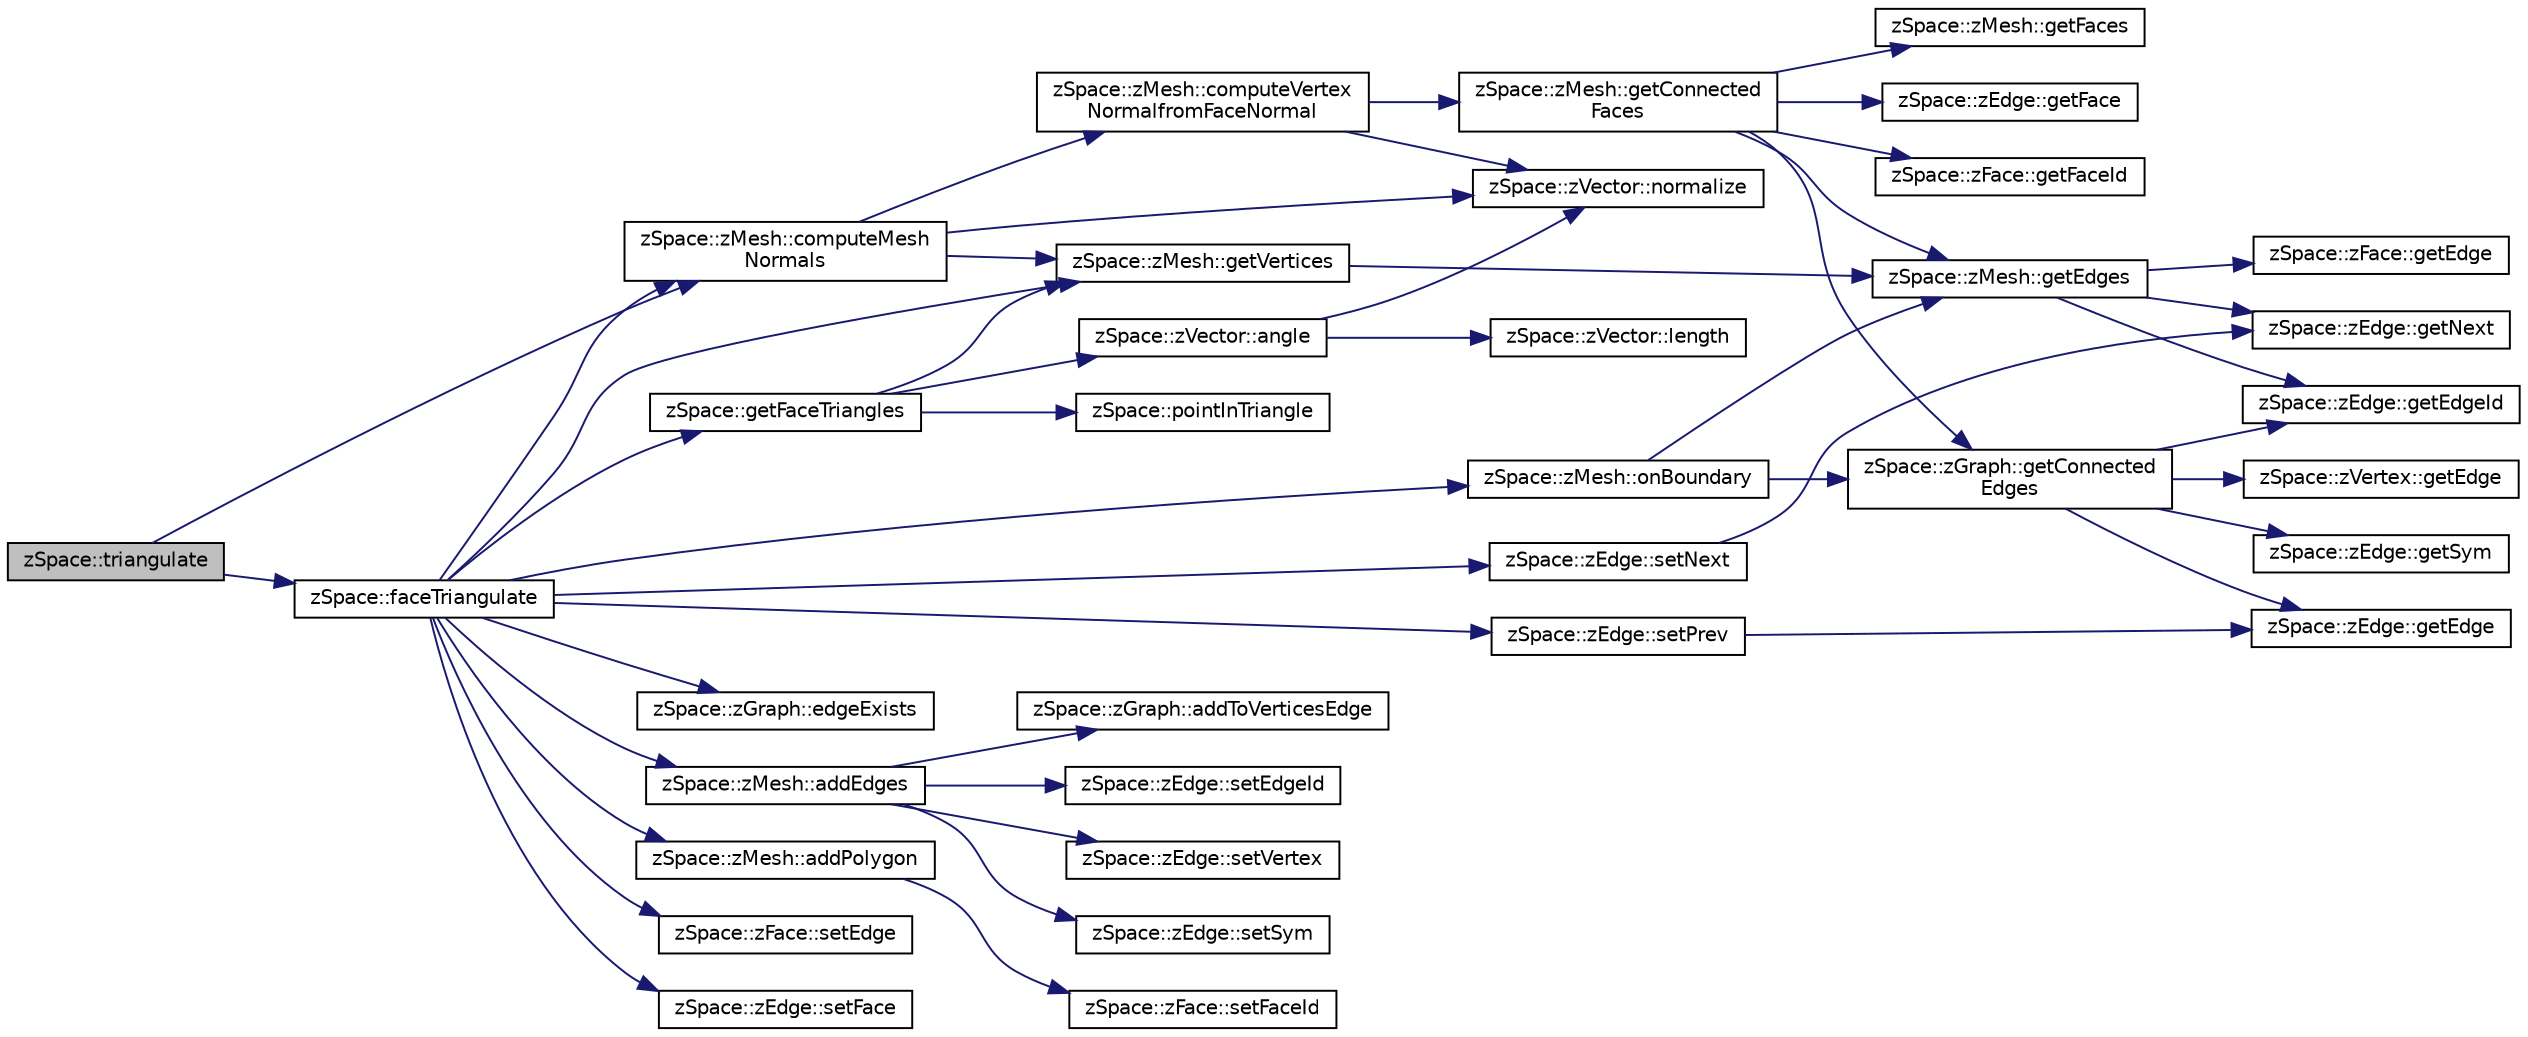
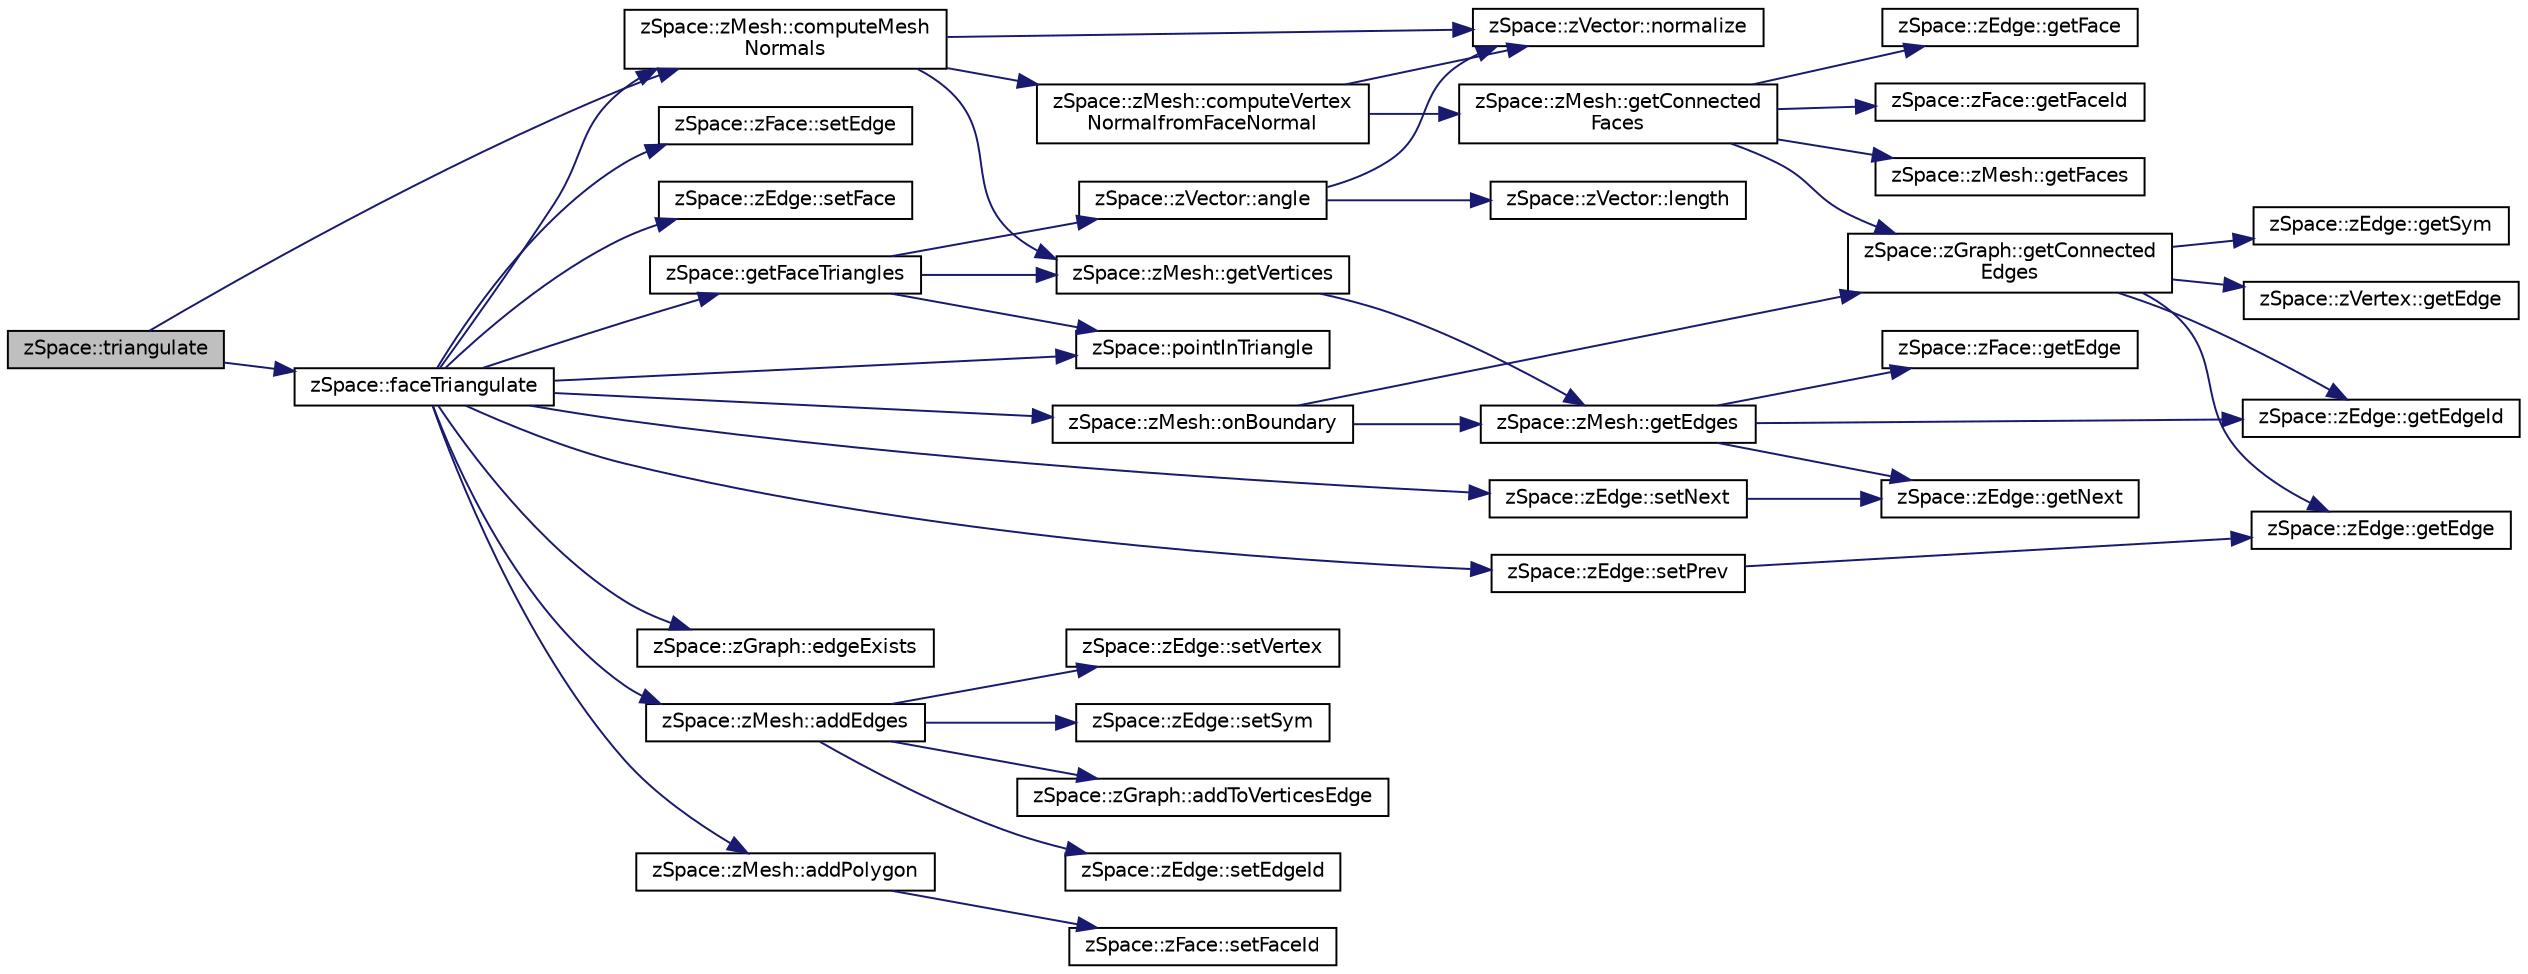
edge "zSpace::zMesh::getConnected Faces" -> "zSpace::zMesh::getEdges": removed
edge "zSpace::faceTriangulate" -> "zSpace::zMesh::getVertices": now "zSpace::faceTriangulate" -> "zSpace::pointInTriangle"
